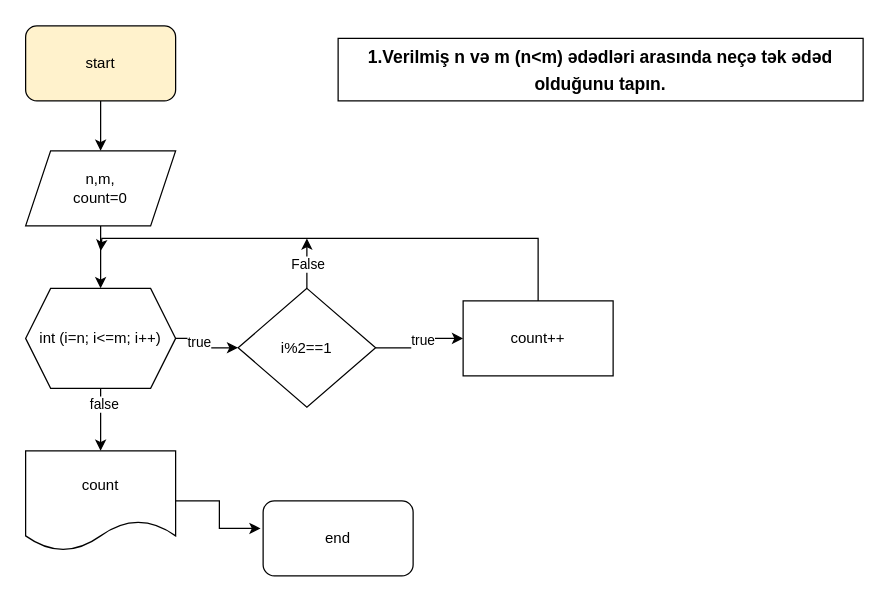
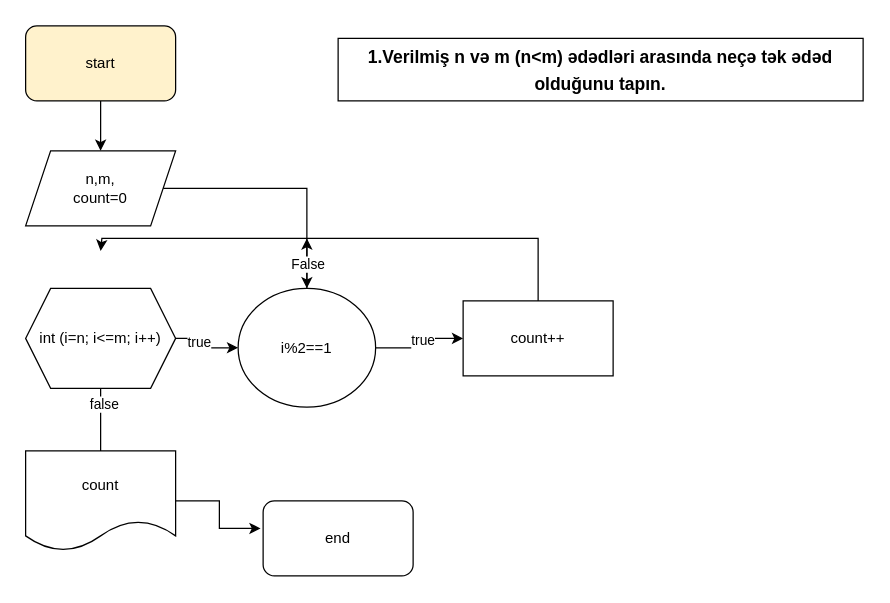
edge "n,m, count=0" -> "int (i=n; i<=m; i++)": now "n,m, count=0" -> "i%2==1"
node "i%2==1": shape diamond -> ellipse
edge "int (i=n; i<=m; i++)" -> "count": arrowhead classic -> none
